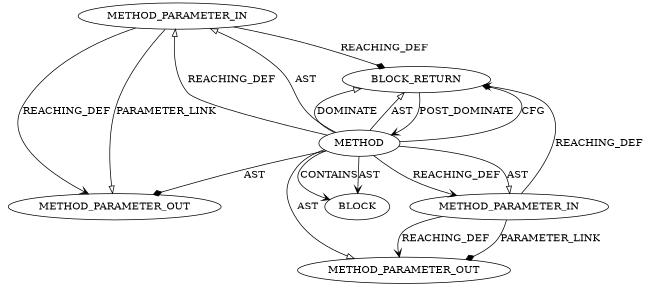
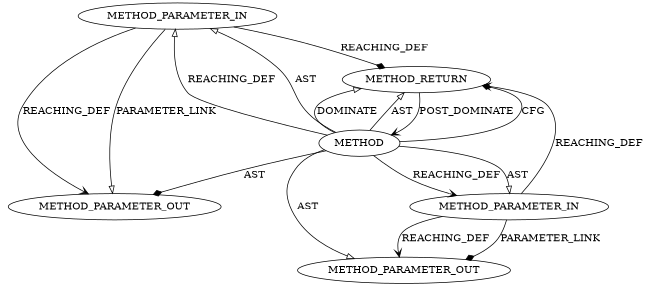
node "BLOCK_RETURN": label "BLOCK_RETURN" -> "METHOD_RETURN"
node "BLOCK": removed
